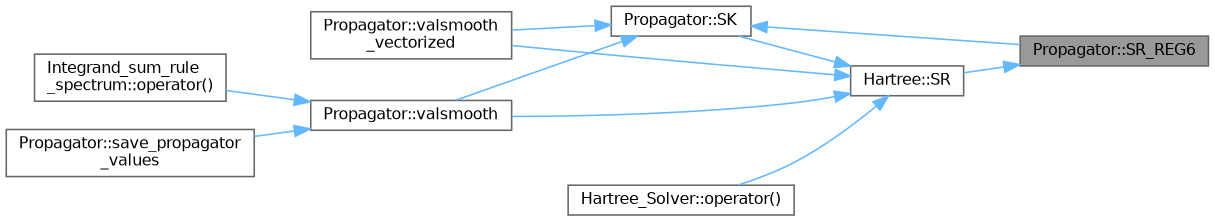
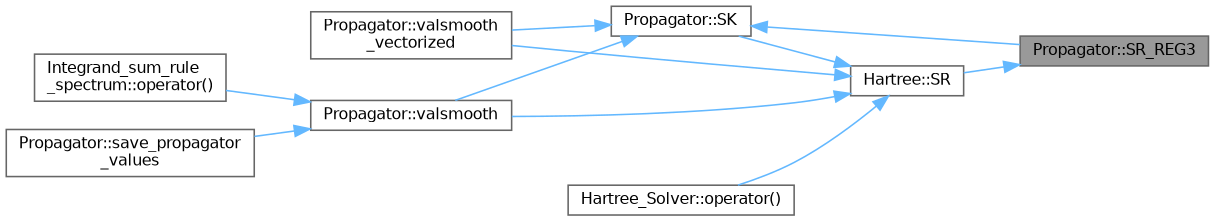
node "Propagator::SR_REG6": label "Propagator::SR_REG6" -> "Propagator::SR_REG3"
